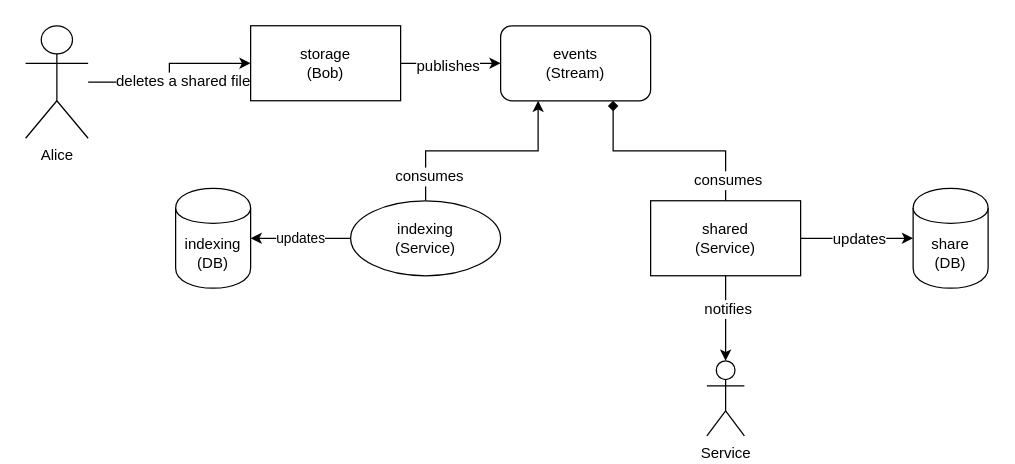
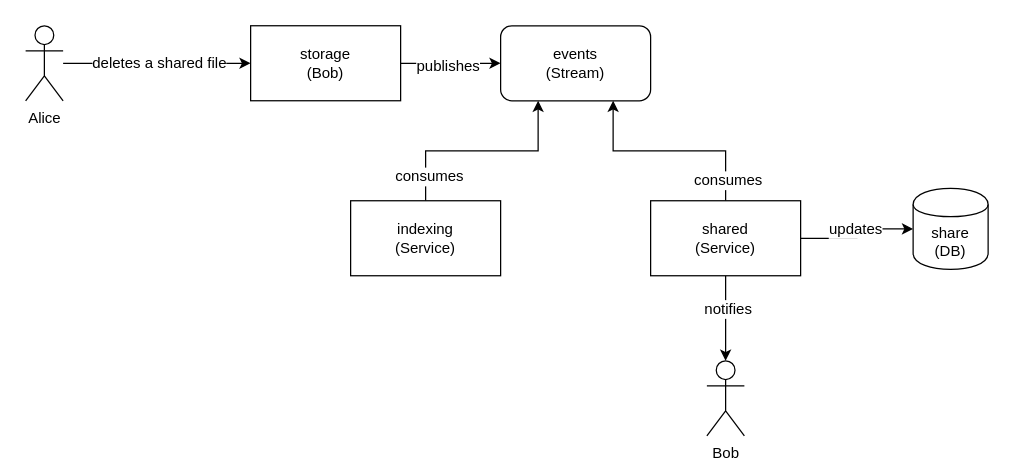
node "Alice": size 63x113 -> 38x75
edge "shared (Service)" -> "events (Stream)": arrowhead diamond -> classic
node "indexing (DB)": removed
edge "indexing (Service)" -> "indexing (DB)": removed, label "updates"
node "indexing (Service)": shape ellipse -> rectangle
node "share (DB)": size 75x100 -> 75x81
node "Service": label "Service" -> "Bob"
